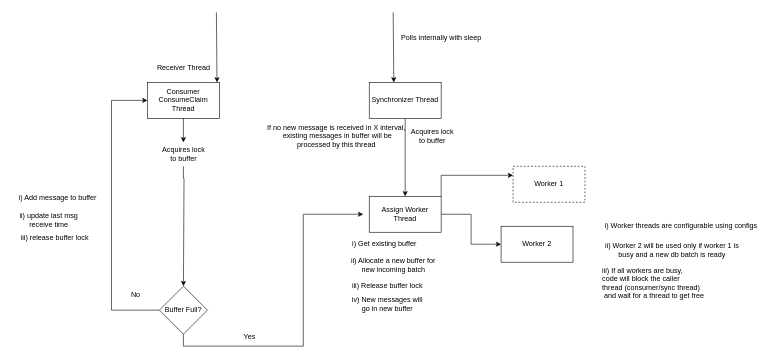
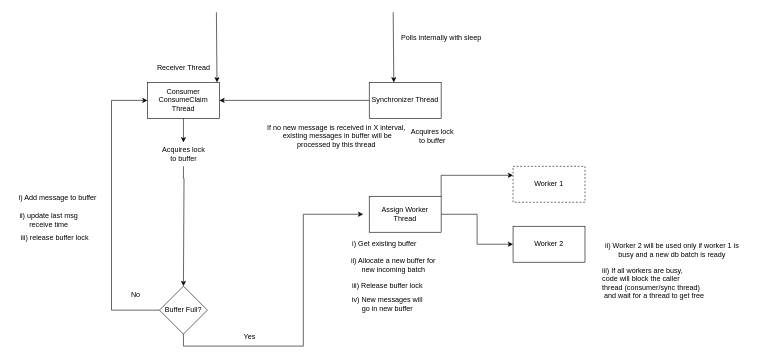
edge "Synchronizer Thread" -> "Assign Worker Thread": now "Synchronizer Thread" -> "Consumer ConsumeClaim Thread"
node "i) Worker threads are configurable using configs": removed
node "Worker 2": moved (537, 245) -> (549, 245)
